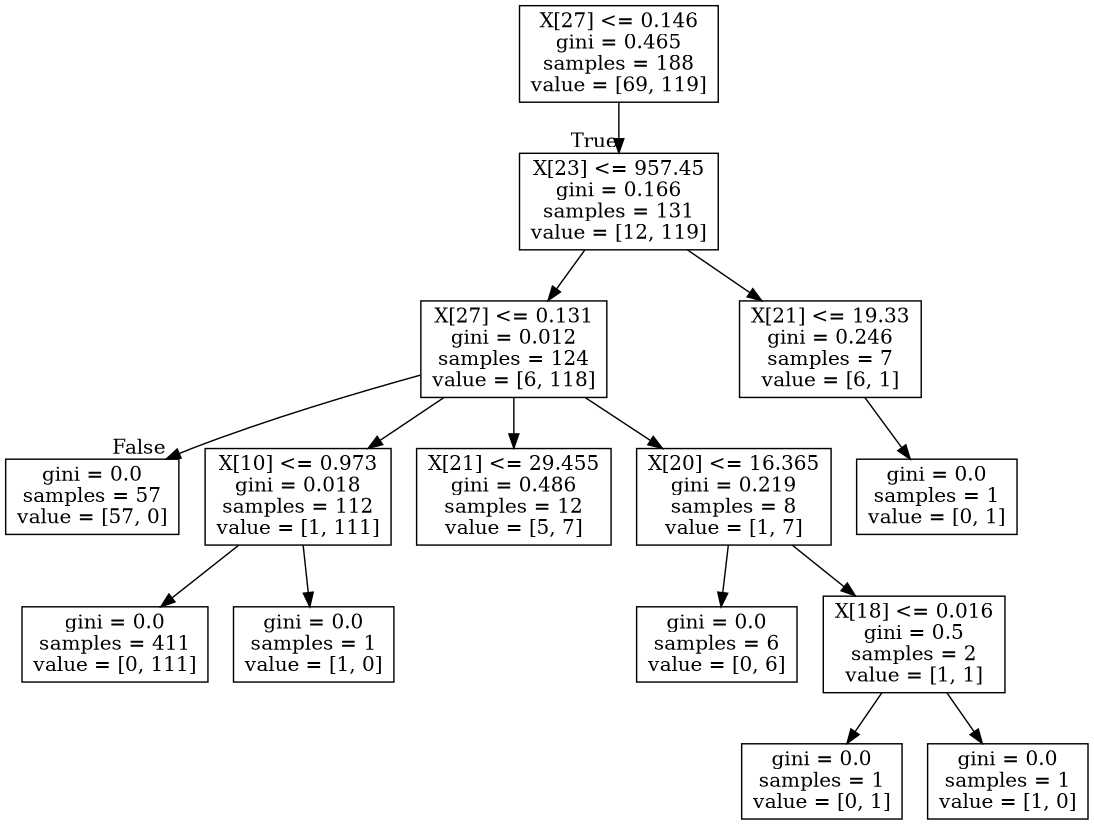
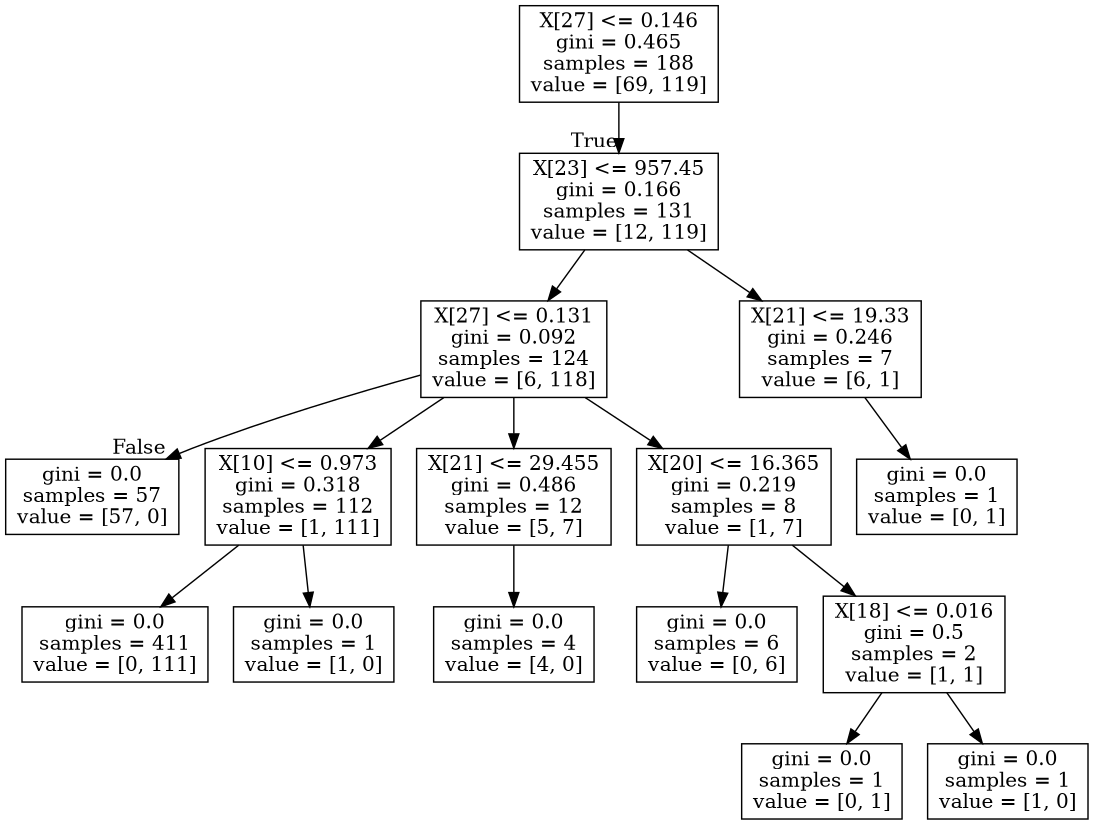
node "X[27] <= 0.131 gini = 0.012 samples = 124 value = [6, 118]": label "X[27] <= 0.131 gini = 0.012 samples = 124 value = [6, 118]" -> "X[27] <= 0.131 gini = 0.092 samples = 124 value = [6, 118]"
node "X[10] <= 0.973 gini = 0.018 samples = 112 value = [1, 111]": label "X[10] <= 0.973 gini = 0.018 samples = 112 value = [1, 111]" -> "X[10] <= 0.973 gini = 0.318 samples = 112 value = [1, 111]"
node "gini = 0.0 samples = 4 value = [4, 0]": added
